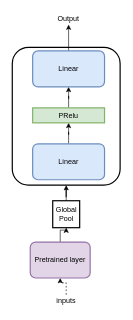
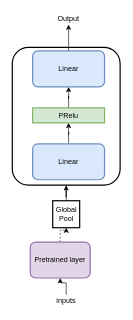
edge "Pretrained layer" -> "Global Pool": style solid -> dashed
edge "inputs" -> "Pretrained layer": style dashed -> solid
